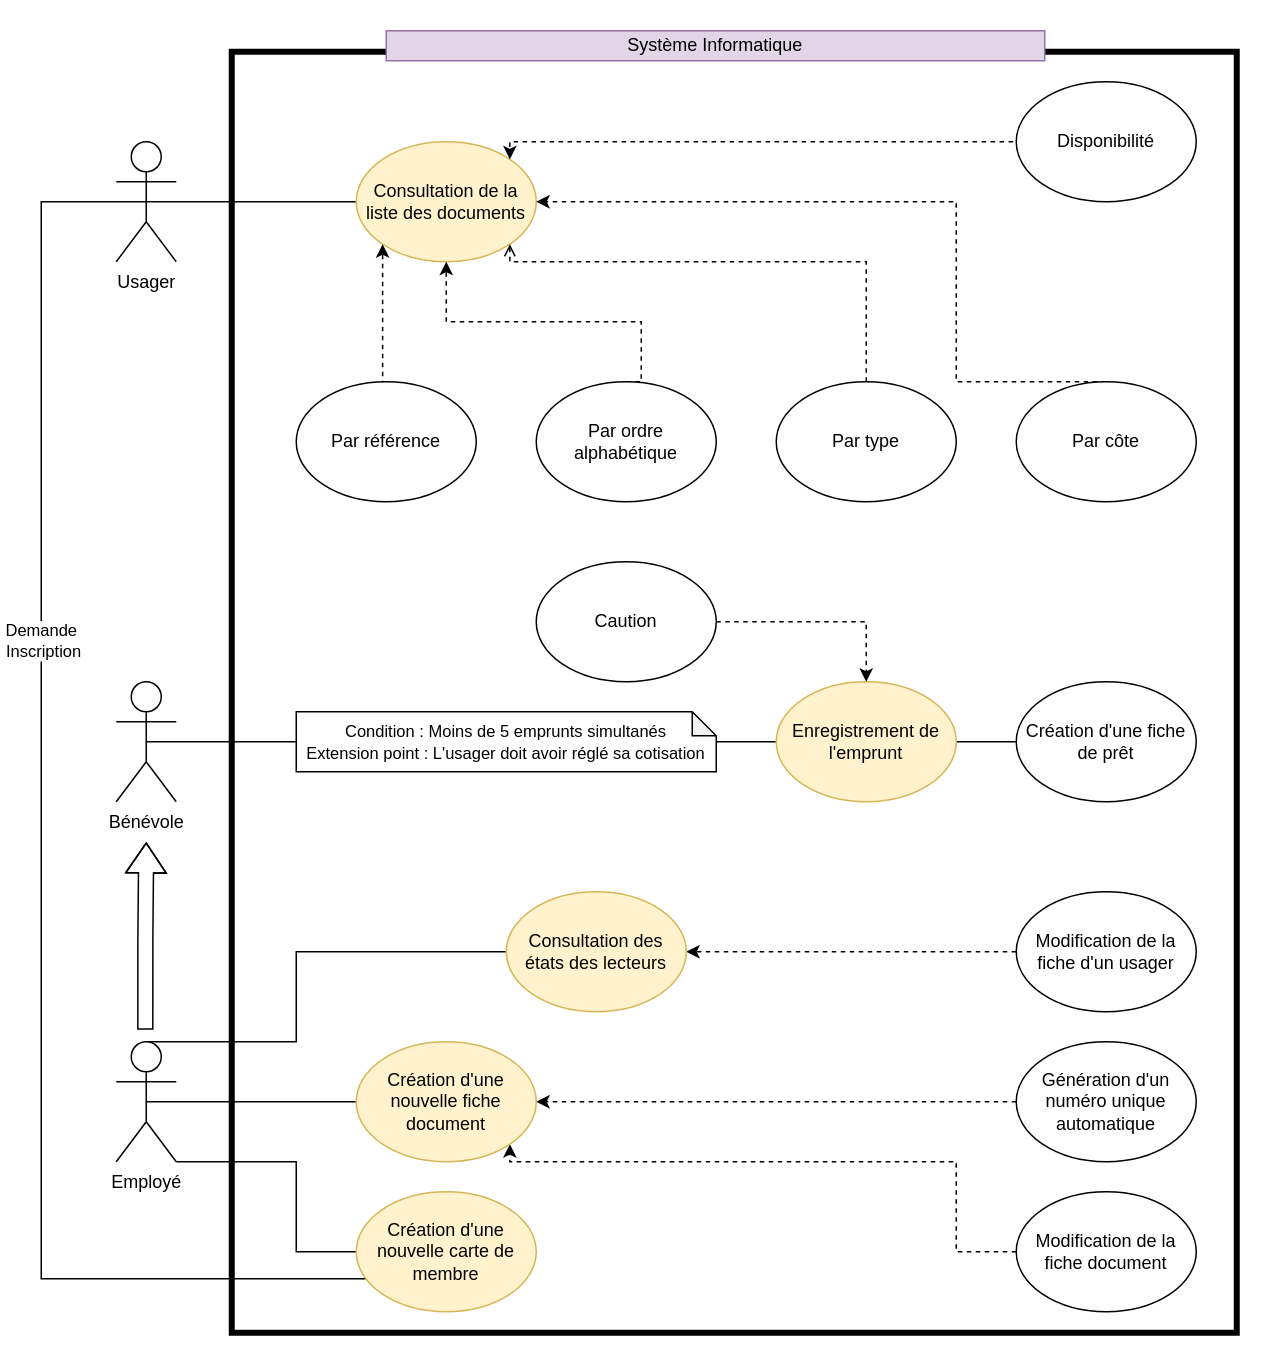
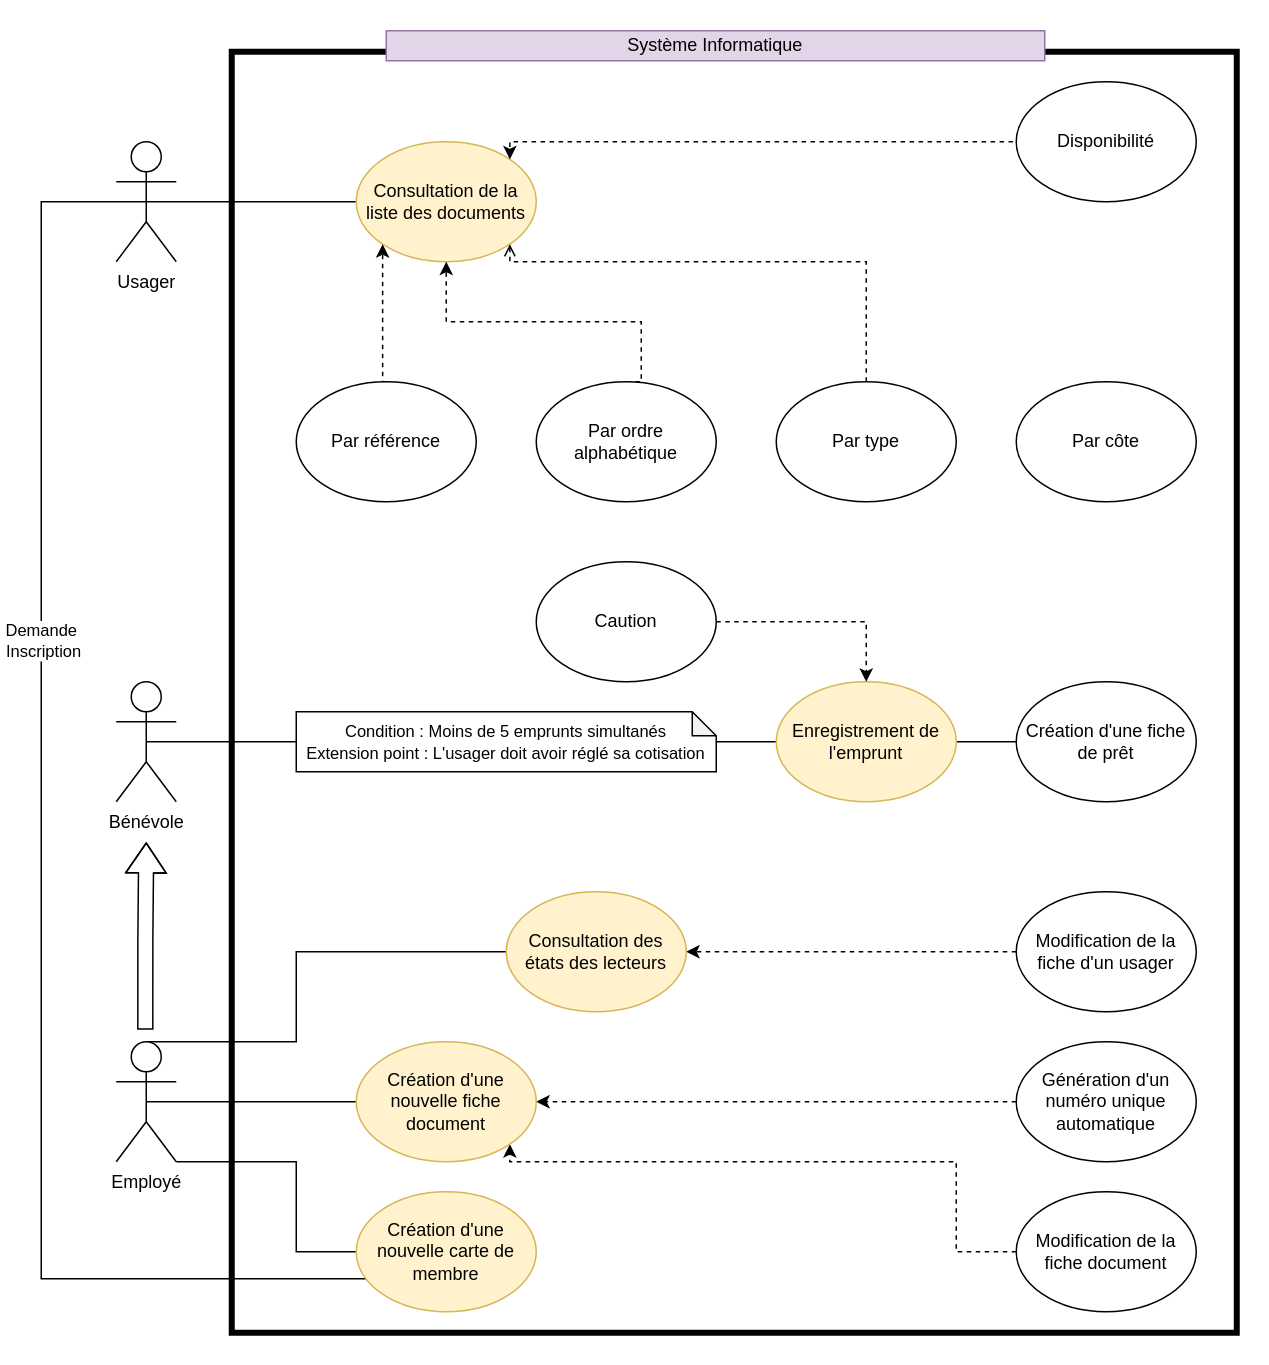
edge "Par côte" -> "Consultation de la liste des documents": removed
